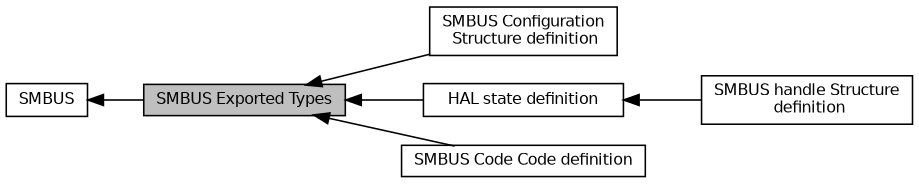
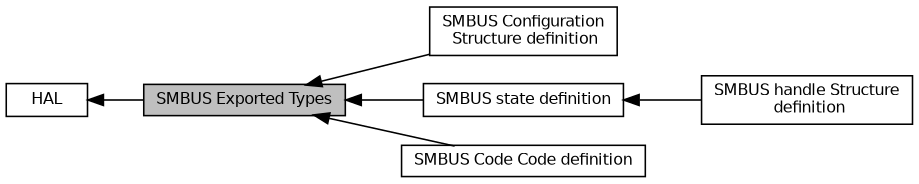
node "SMBUS": label "SMBUS" -> "HAL"
node "HAL state definition": label "HAL state definition" -> "SMBUS state definition"
